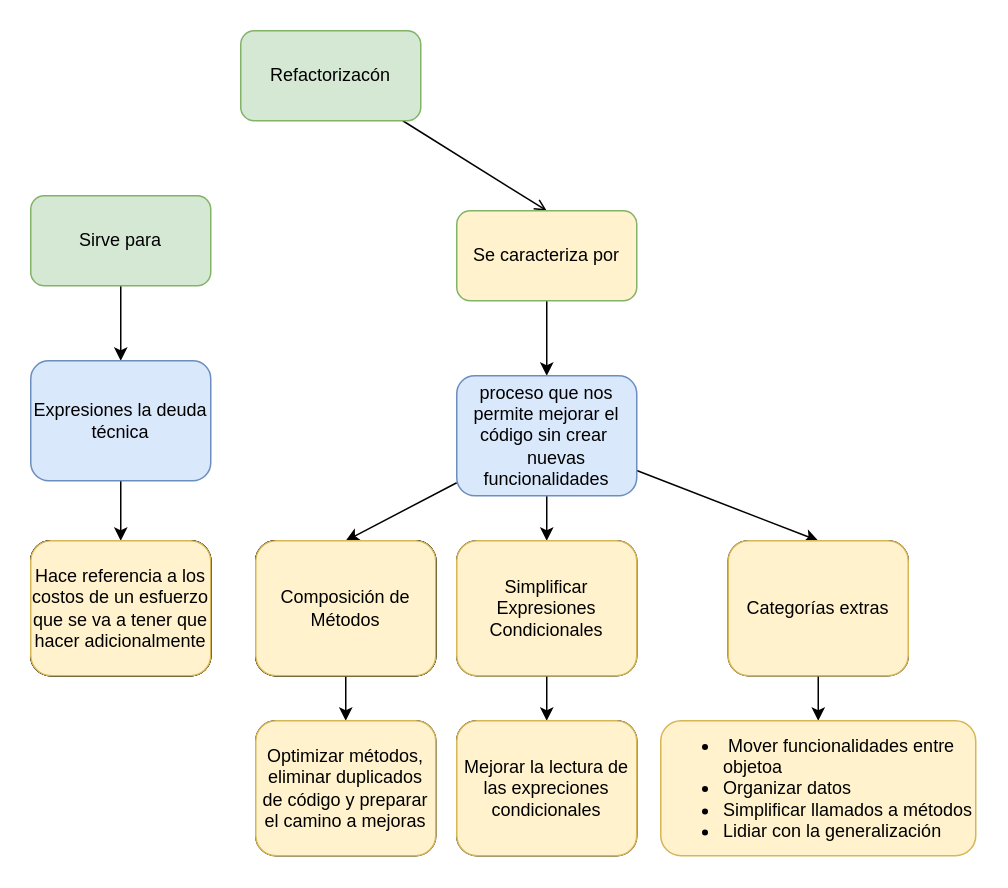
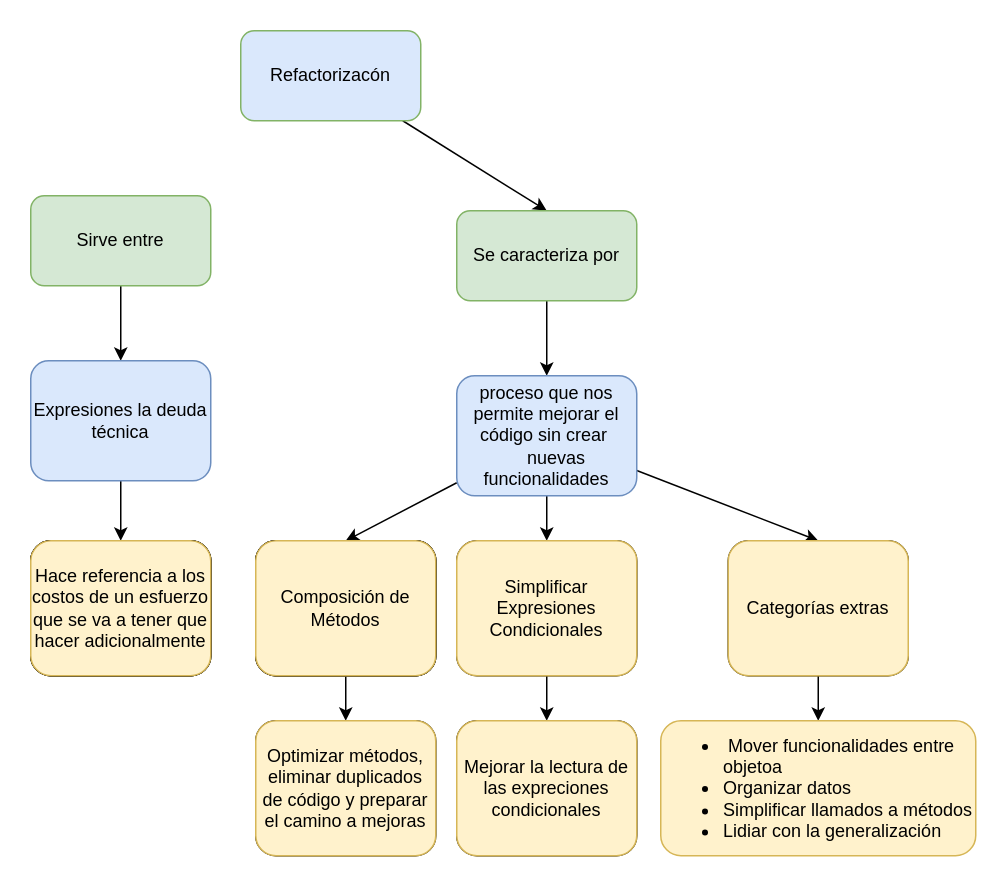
node "Refactorizacón": fillcolor #d5e8d4 -> #dae8fc
edge "Refactorizacón" -> "Se caracteriza por": arrowhead open -> classic
node "Sirve para": label "Sirve para" -> "Sirve entre"
node "Se caracteriza por": fillcolor #fff2cc -> #d5e8d4
